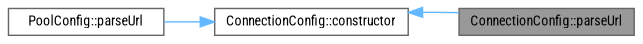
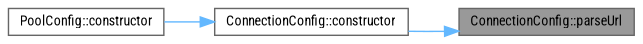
edge "ConnectionConfig::parseUrl" -> "ConnectionConfig::constructor": reversed
node "PoolConfig::parseUrl": label "PoolConfig::parseUrl" -> "PoolConfig::constructor"
